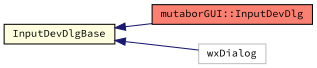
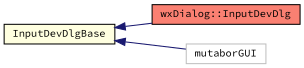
node "mutaborGUI::InputDevDlg": label "mutaborGUI::InputDevDlg" -> "wxDialog::InputDevDlg"
node "wxDialog": label "wxDialog" -> "mutaborGUI"
